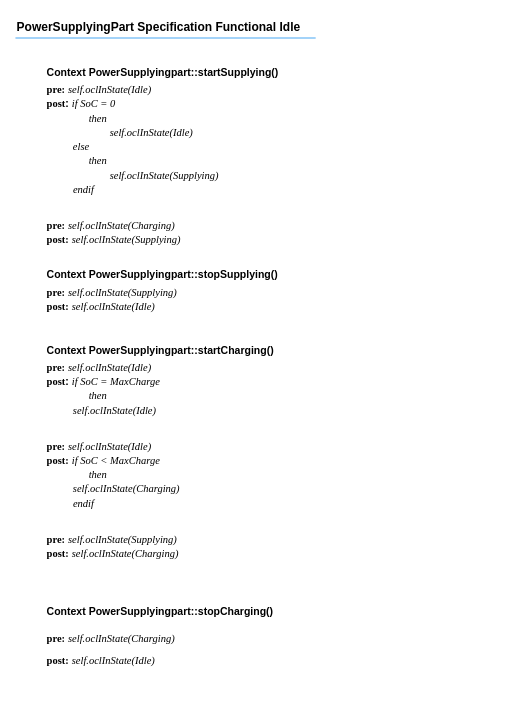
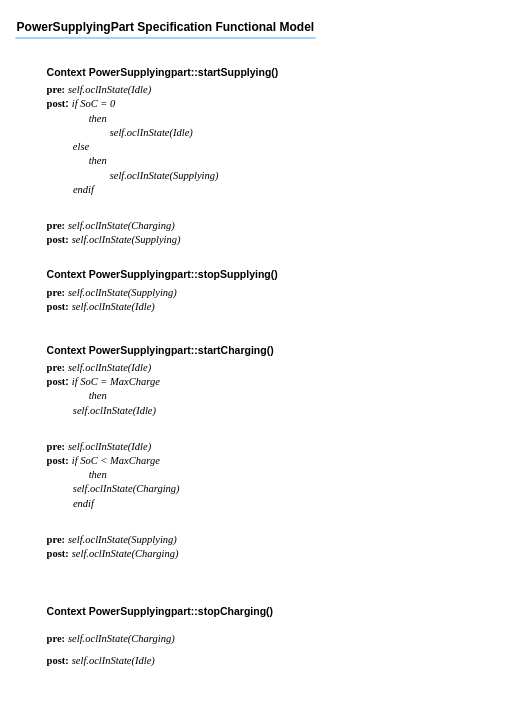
node "PowerSupplyingPart Specification Functional Idle": label "PowerSupplyingPart Specification Functional Idle" -> "PowerSupplyingPart Specification Functional Model"
